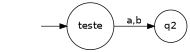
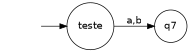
node "q2": label "q2" -> "q7"
